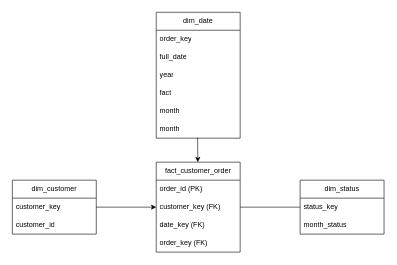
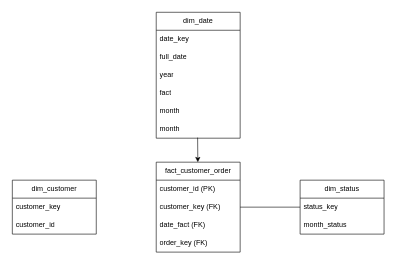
node "order_key": label "order_key" -> "date_key"
node "order_id (PK)": label "order_id (PK)" -> "customer_id (PK)"
edge "customer_key" -> "customer_key (FK)": removed
node "date_key (FK)": label "date_key (FK)" -> "date_fact (FK)"
